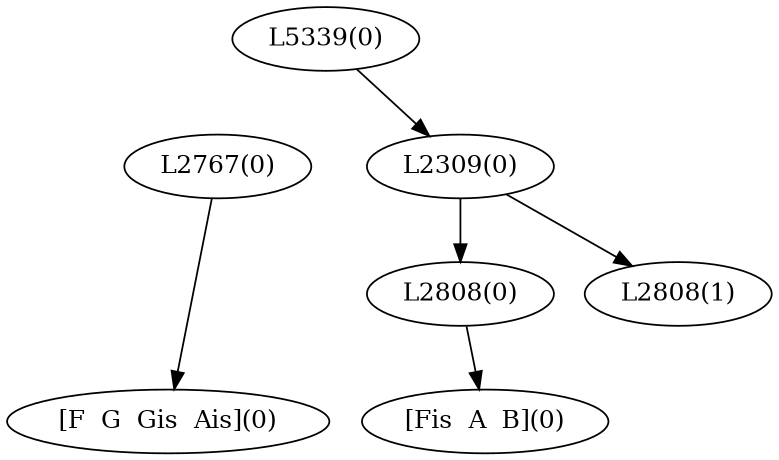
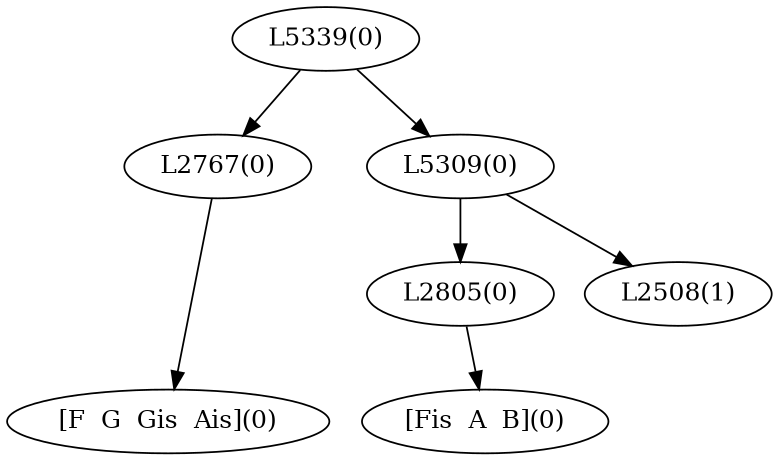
edge "L5339(0)" -> "L2767(0)": added
node "L2309(0)": label "L2309(0)" -> "L5309(0)"
node "L2808(0)": label "L2808(0)" -> "L2805(0)"
node "L2808(1)": label "L2808(1)" -> "L2508(1)"
